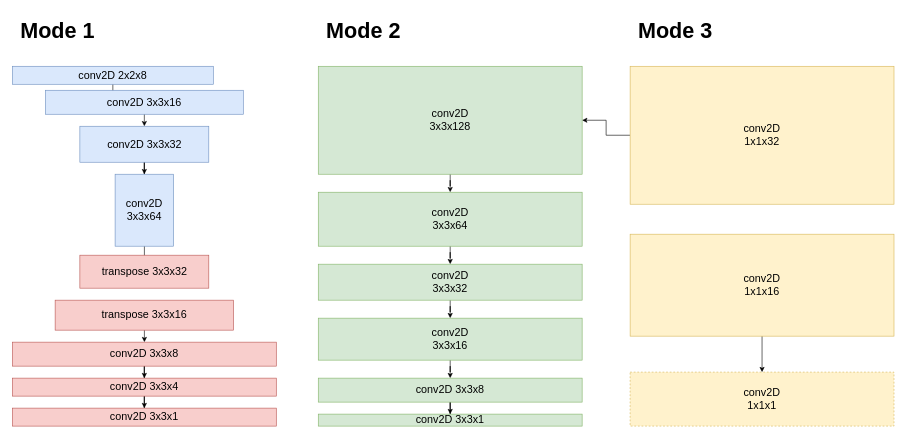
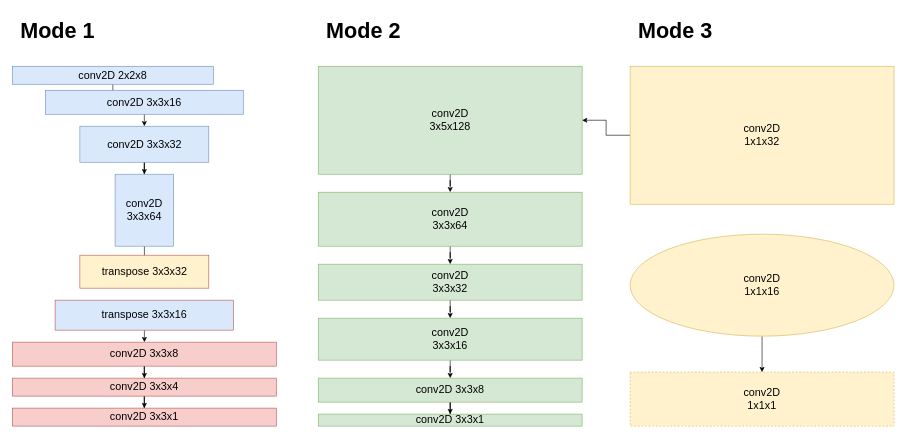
node "conv2D 3x3x128": label "conv2D 3x3x128" -> "conv2D 3x5x128"
node "transpose 3x3x32": fillcolor #f8cecc -> #fff2cc
node "conv2D 1x1x16": shape rectangle -> ellipse
node "transpose 3x3x16": fillcolor #f8cecc -> #dae8fc
